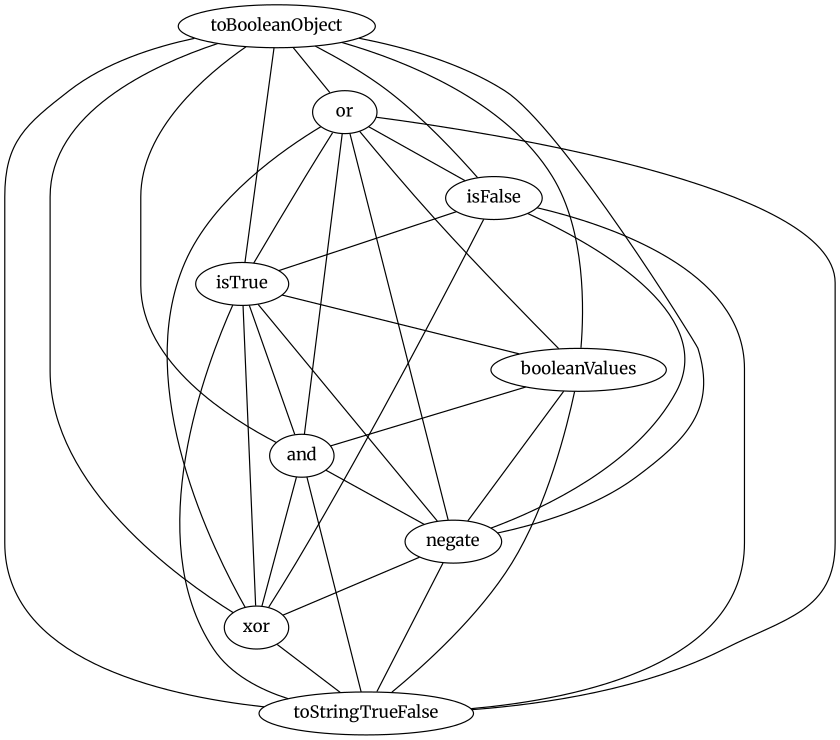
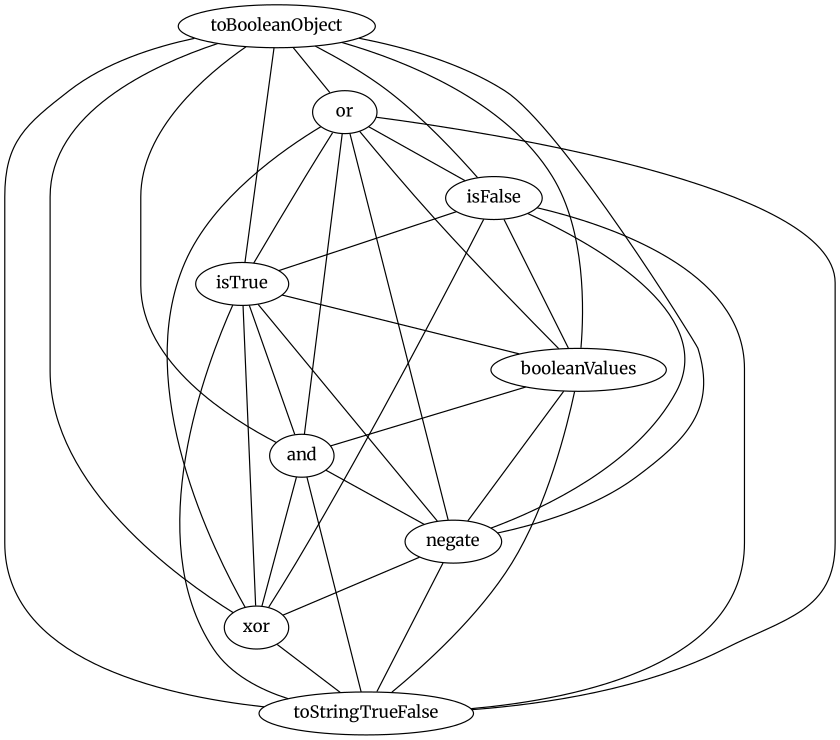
edge "isFalse" -- "booleanValues": added
